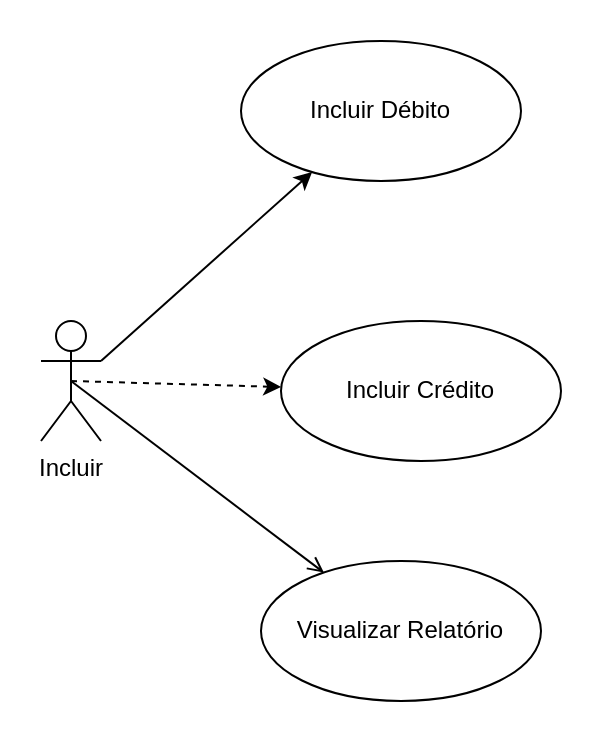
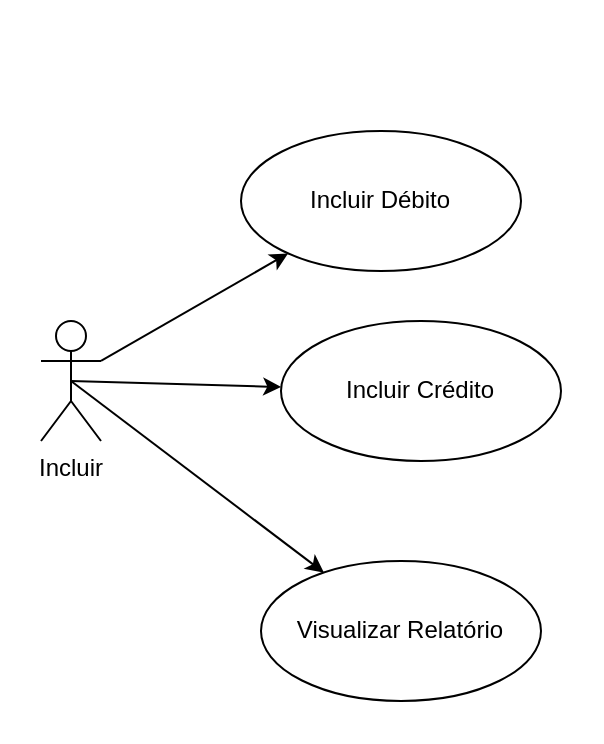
node "Incluir Débito": moved (381, 111) -> (381, 201)
edge "Incluir" -> "Incluir Crédito": style dashed -> solid
edge "Incluir" -> "Visualizar Relatório": arrowhead open -> classic
